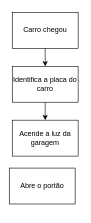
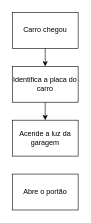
node "Abre o portão": moved (42, 186) -> (45, 192)
